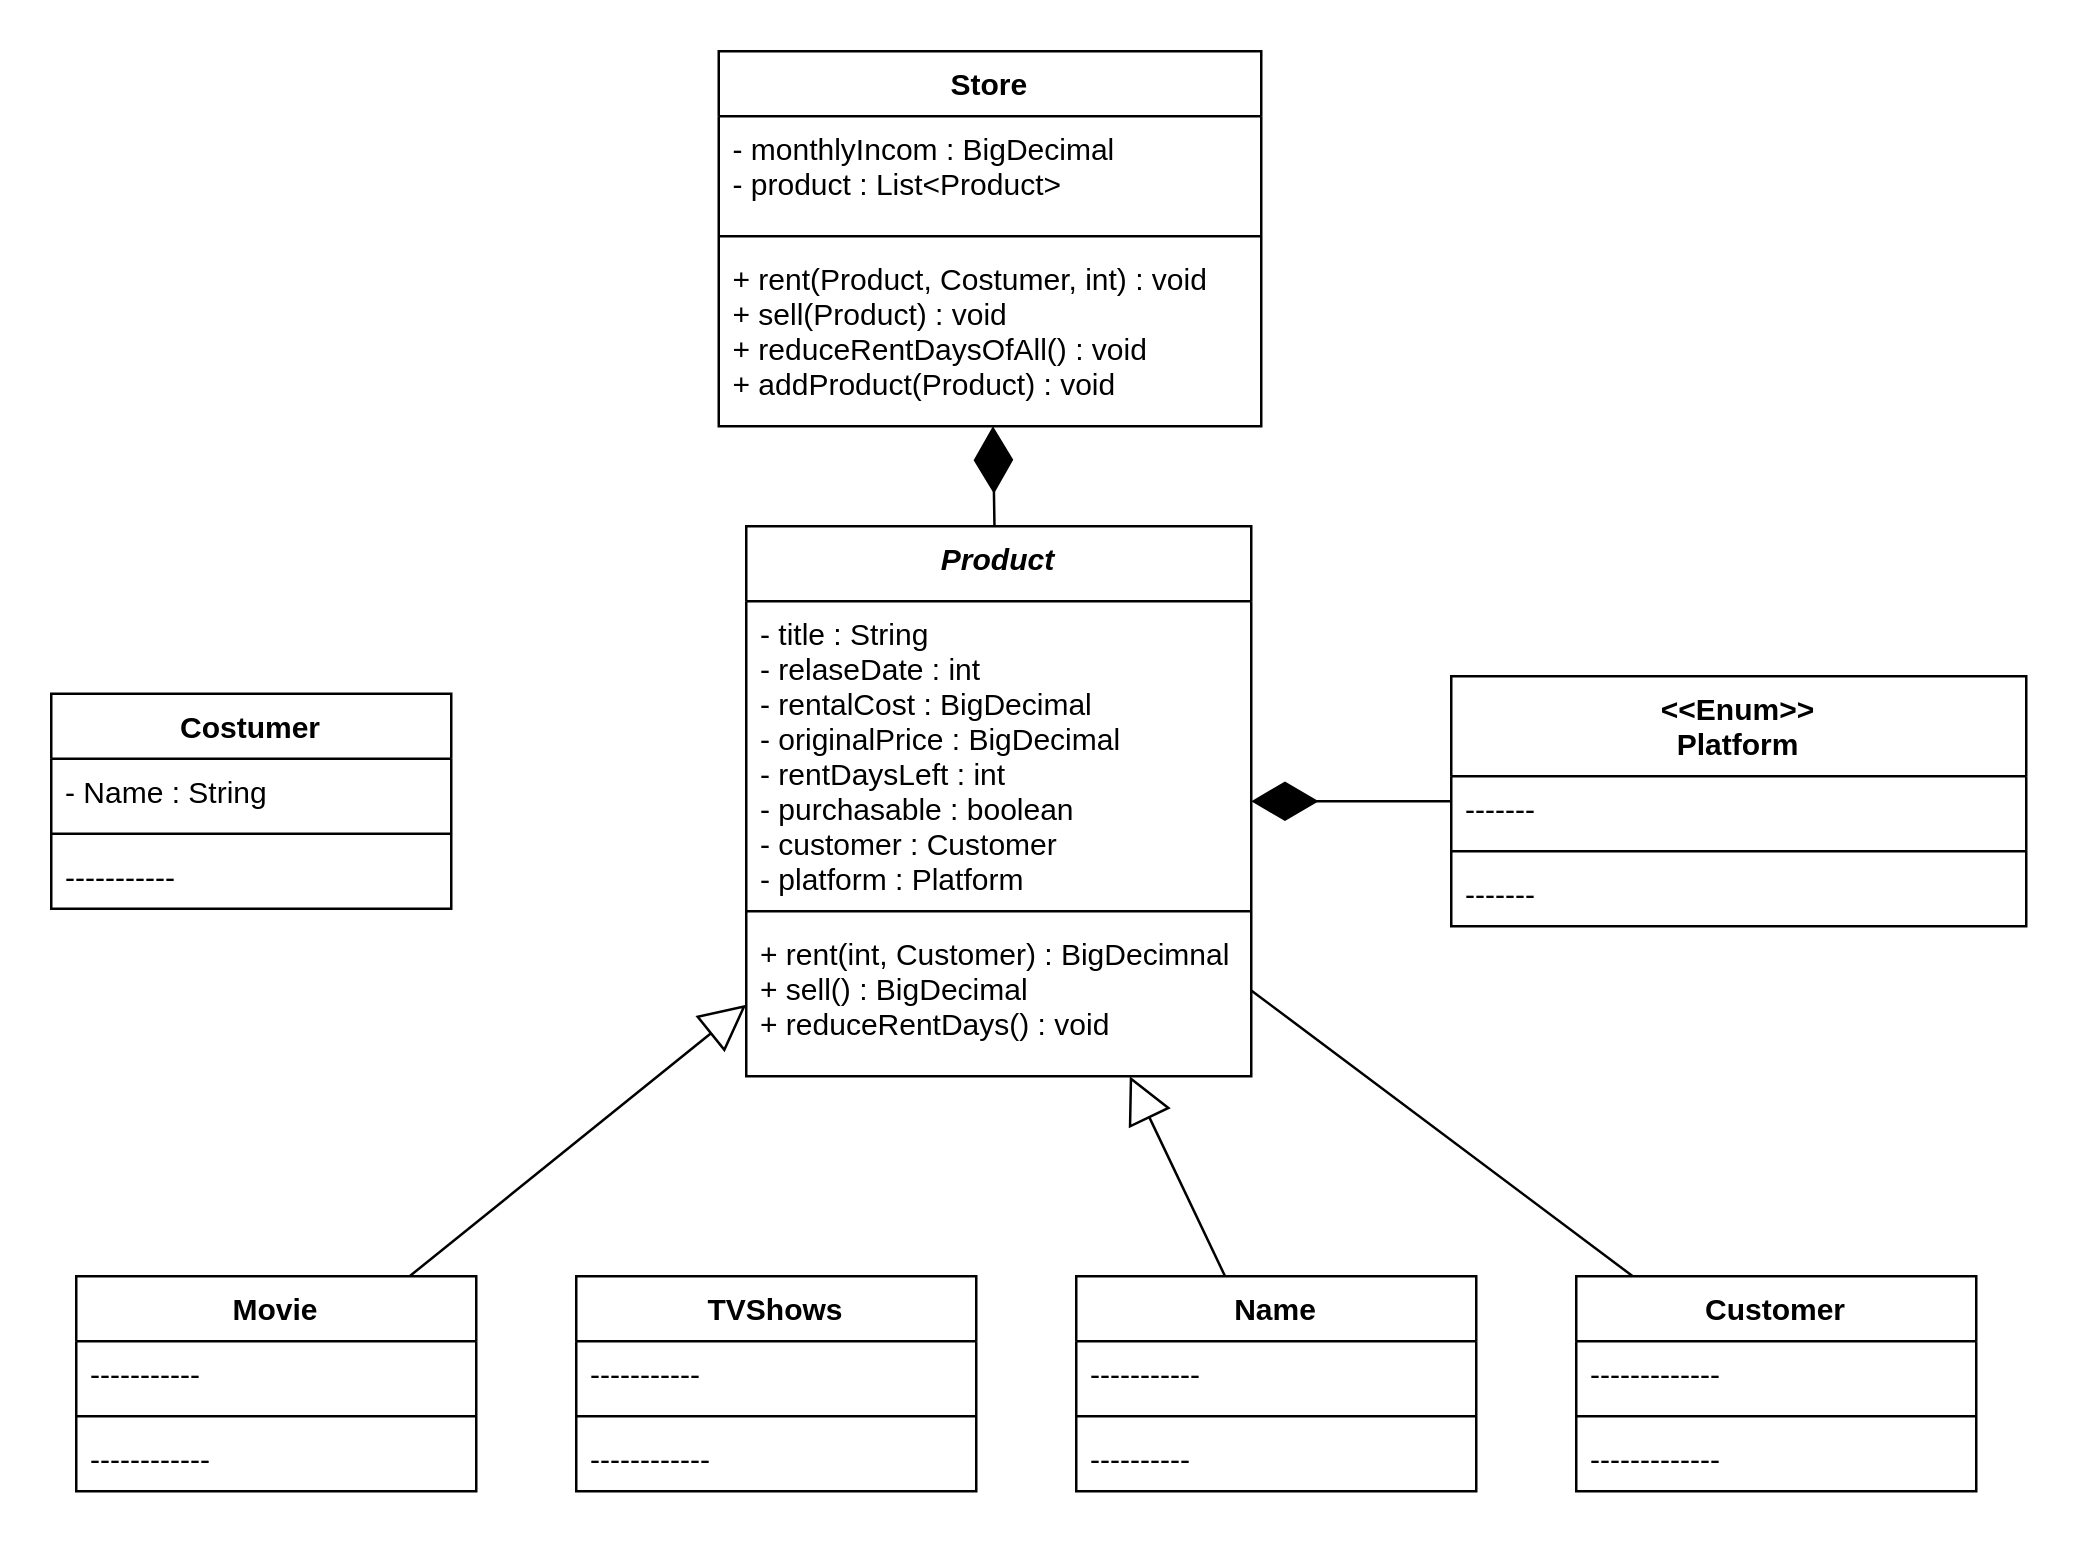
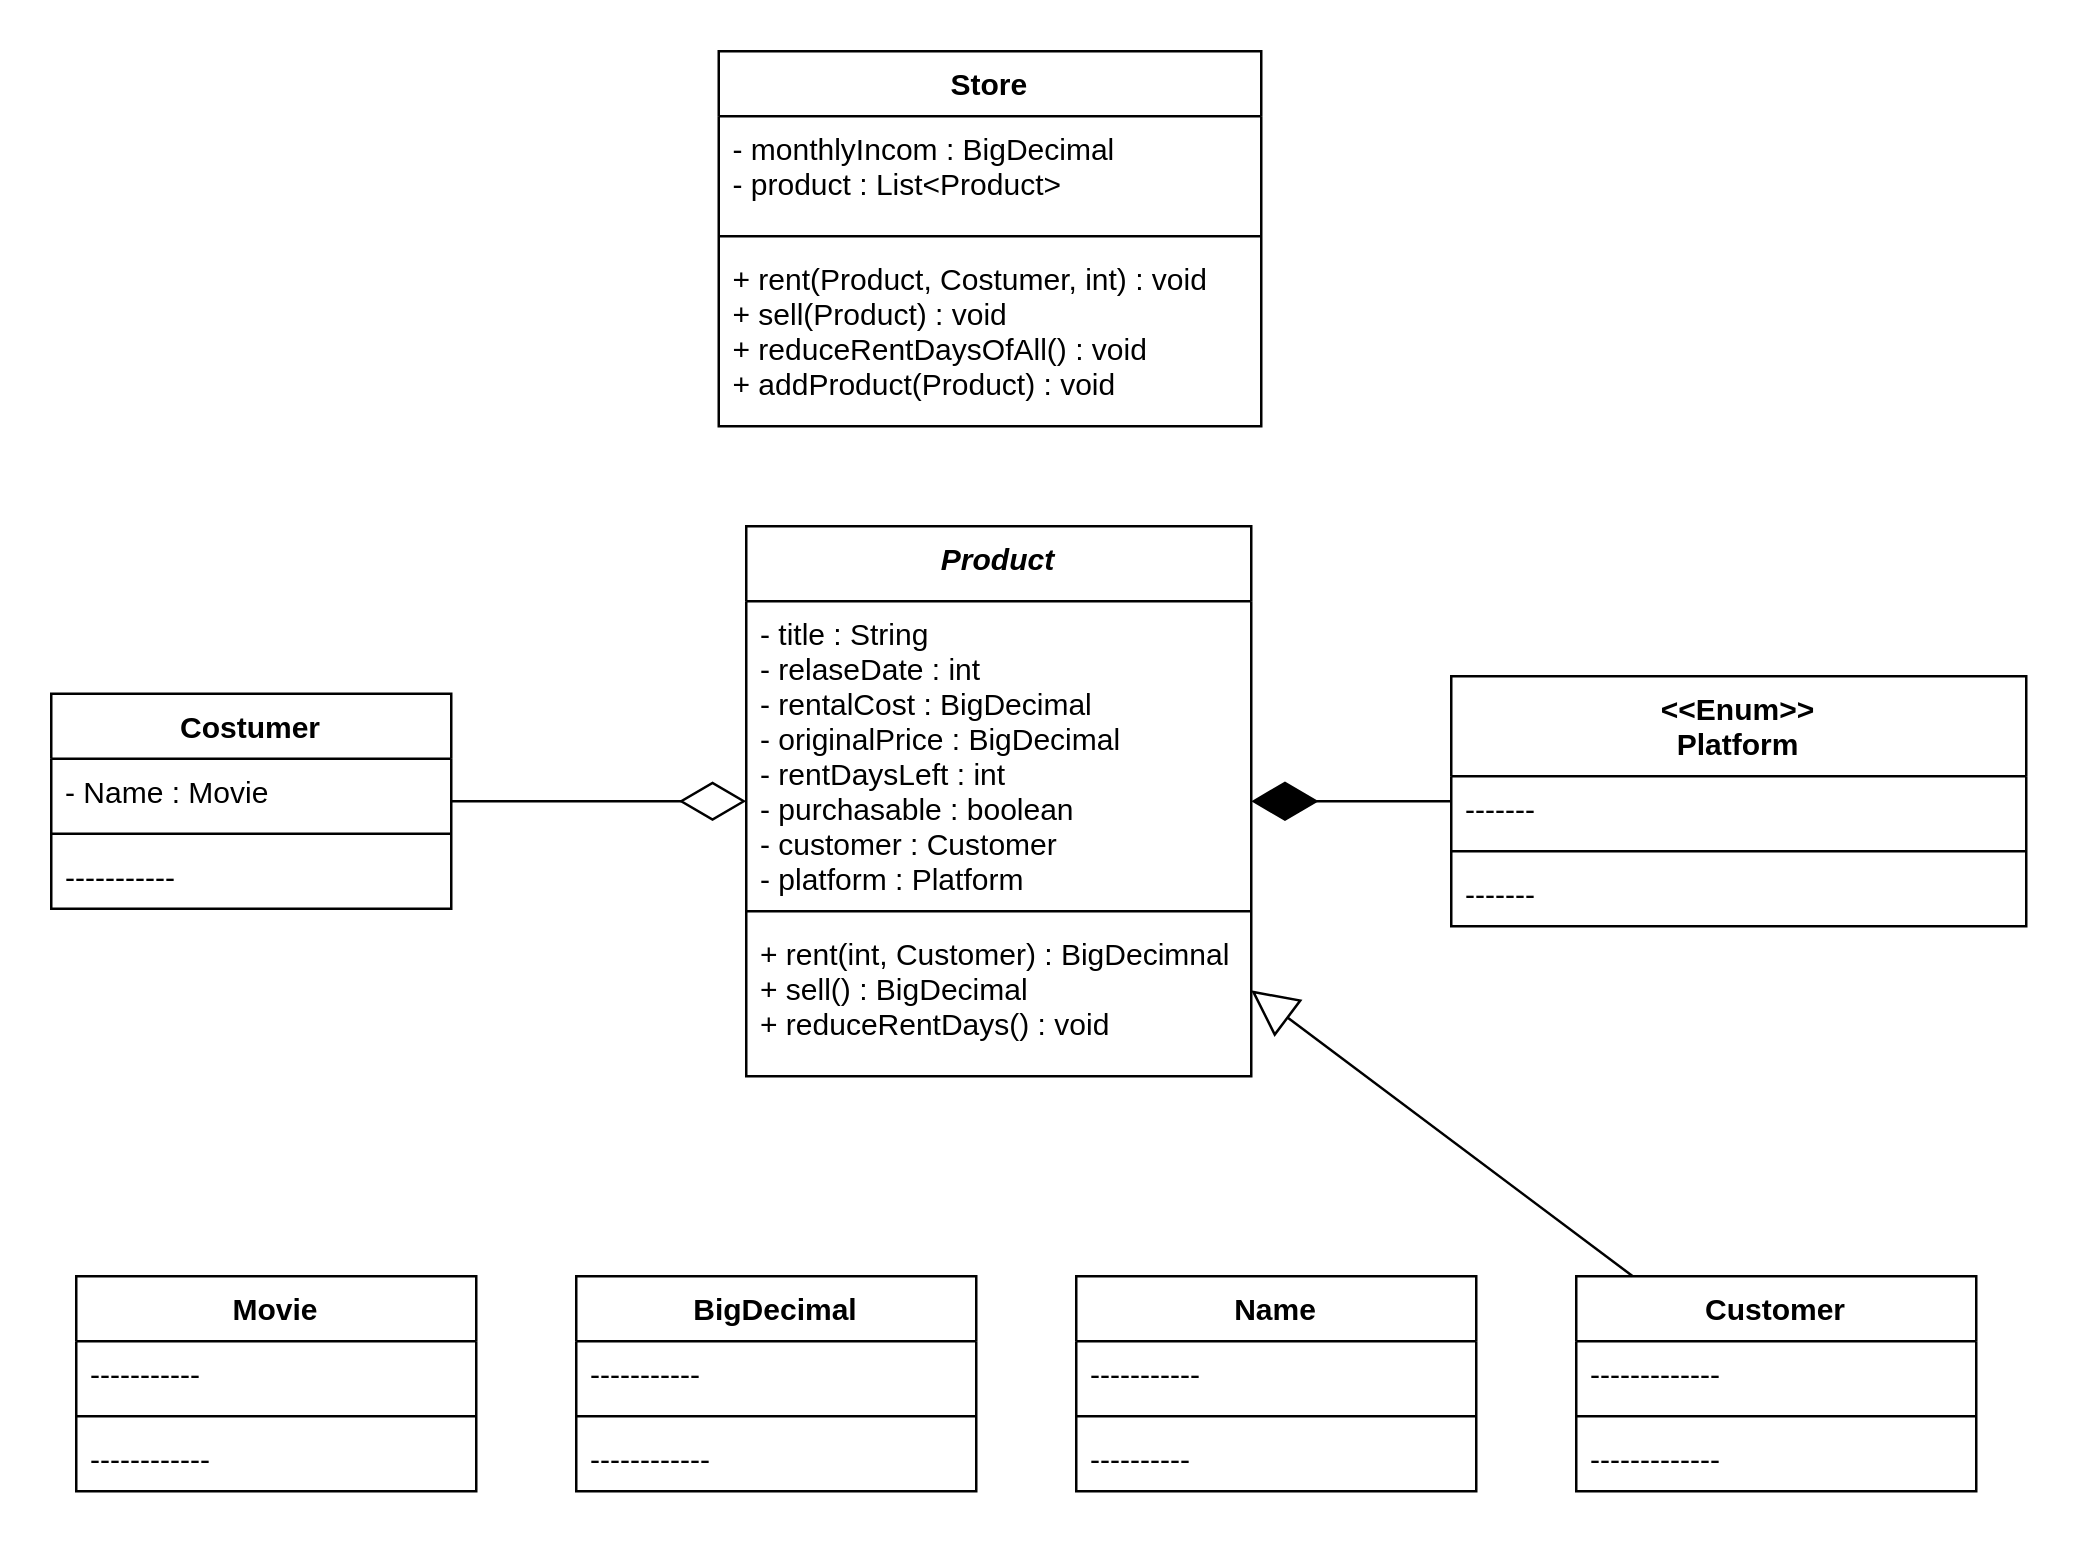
edge "Product" -> "Store": removed
node "- Name : String": label "- Name : String" -> "- Name : Movie"
edge "Costumer" -> "Product": added
edge "Product" -- "Customer": arrowhead none -> block
edge "Movie" -> "Product": removed
edge "Name" -> "Product": removed
node "TVShows": label "TVShows" -> "BigDecimal"
